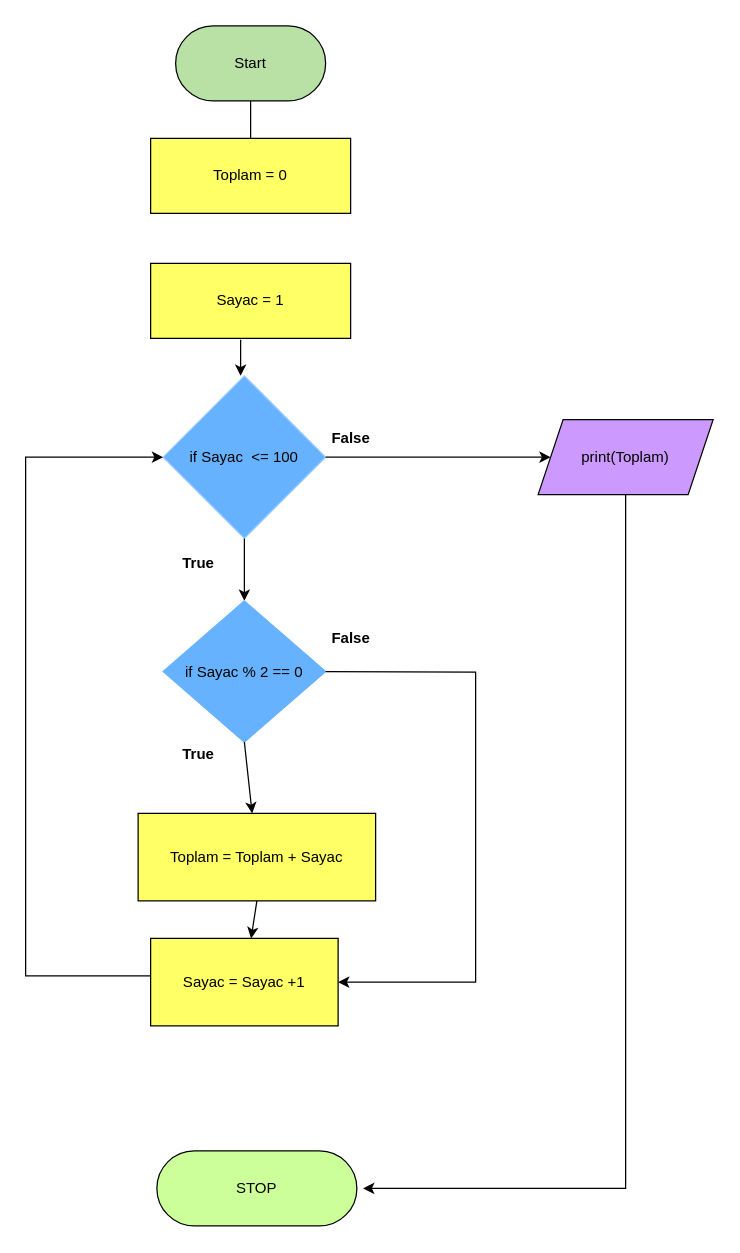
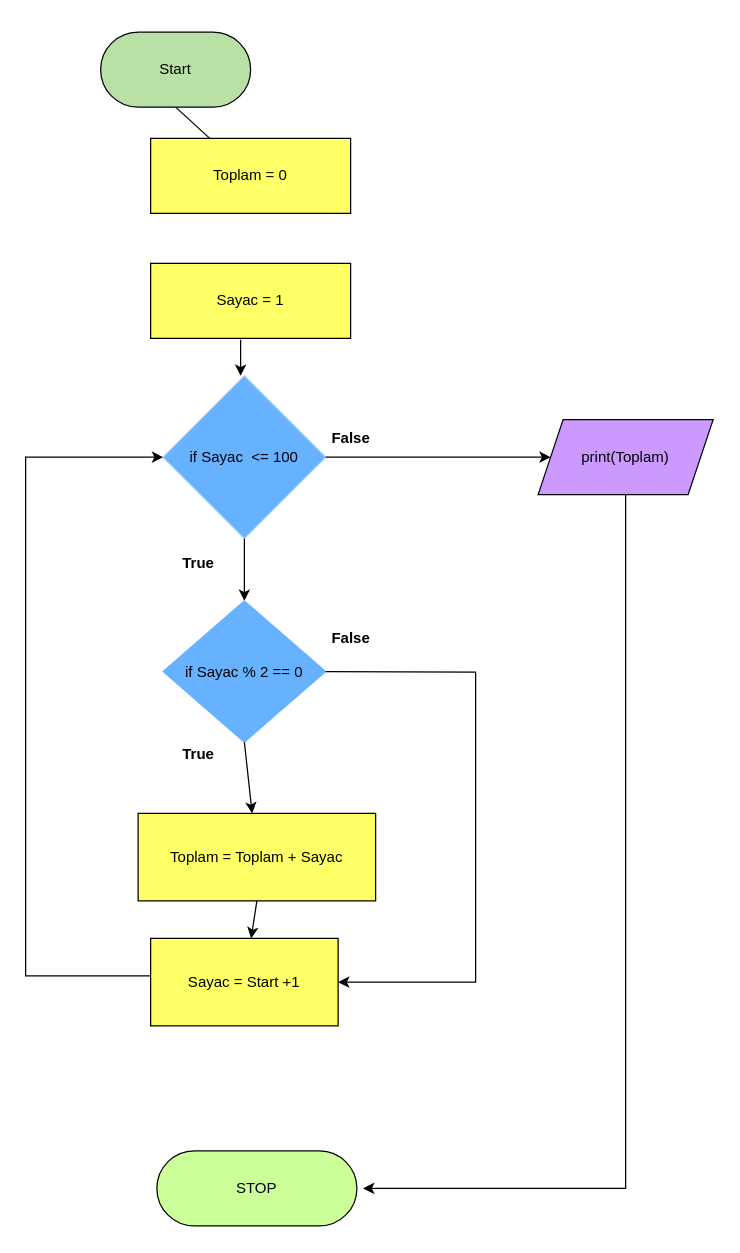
node "Start": moved (251, 63) -> (176, 69)
node "Sayac = Sayac +1": label "Sayac = Sayac +1" -> "Sayac = Start +1"
